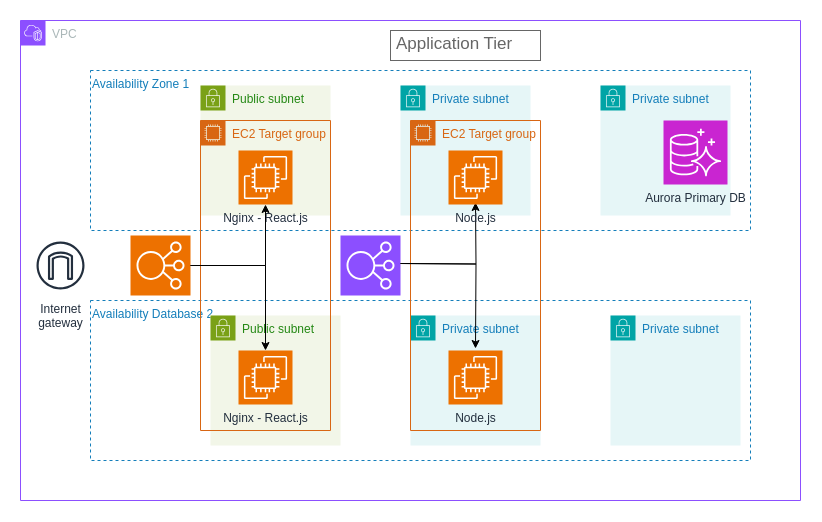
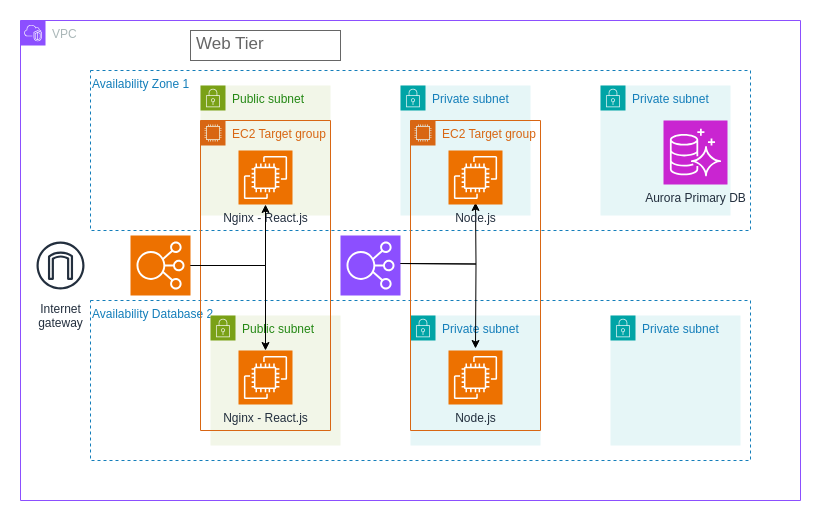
node "Web Tier": added
node "Application Tier": removed
